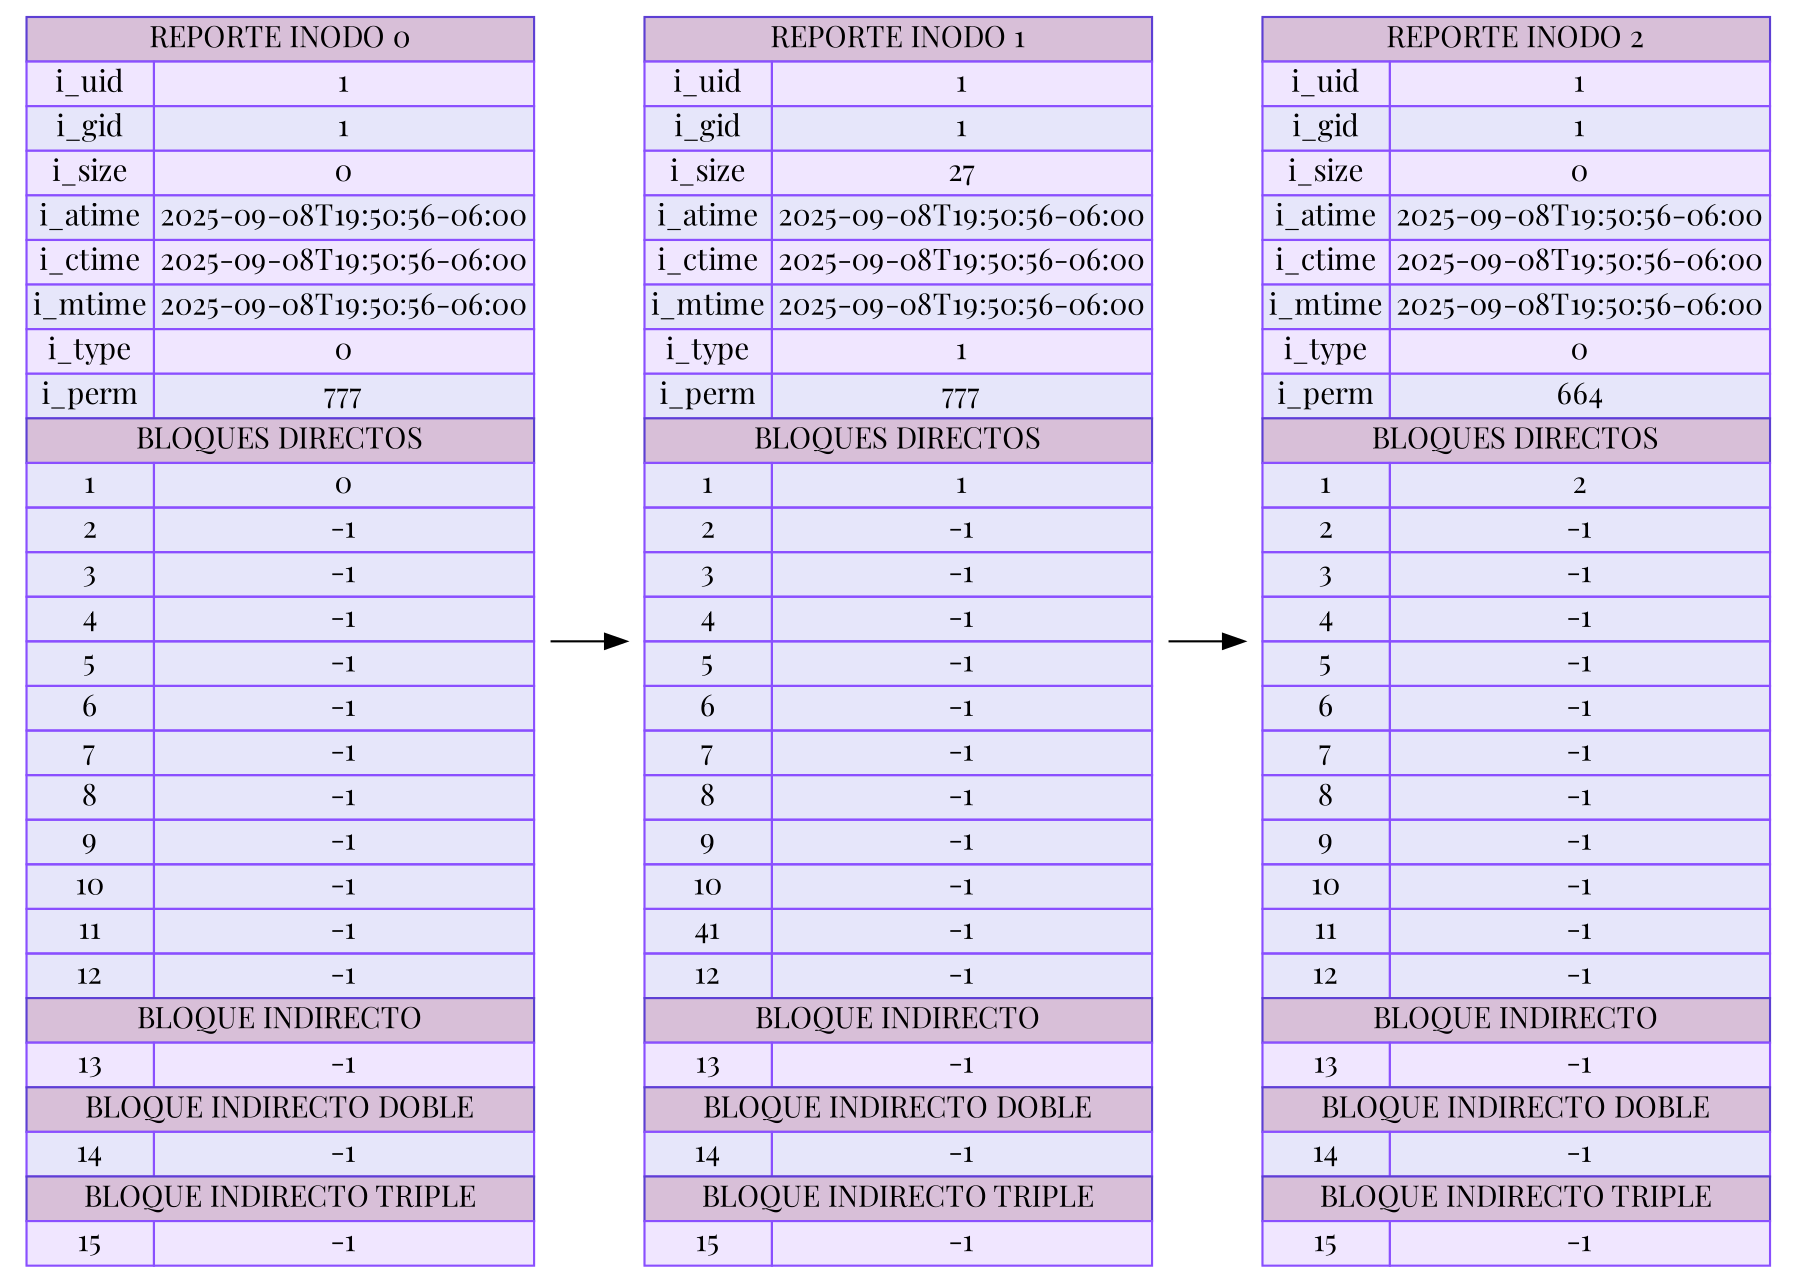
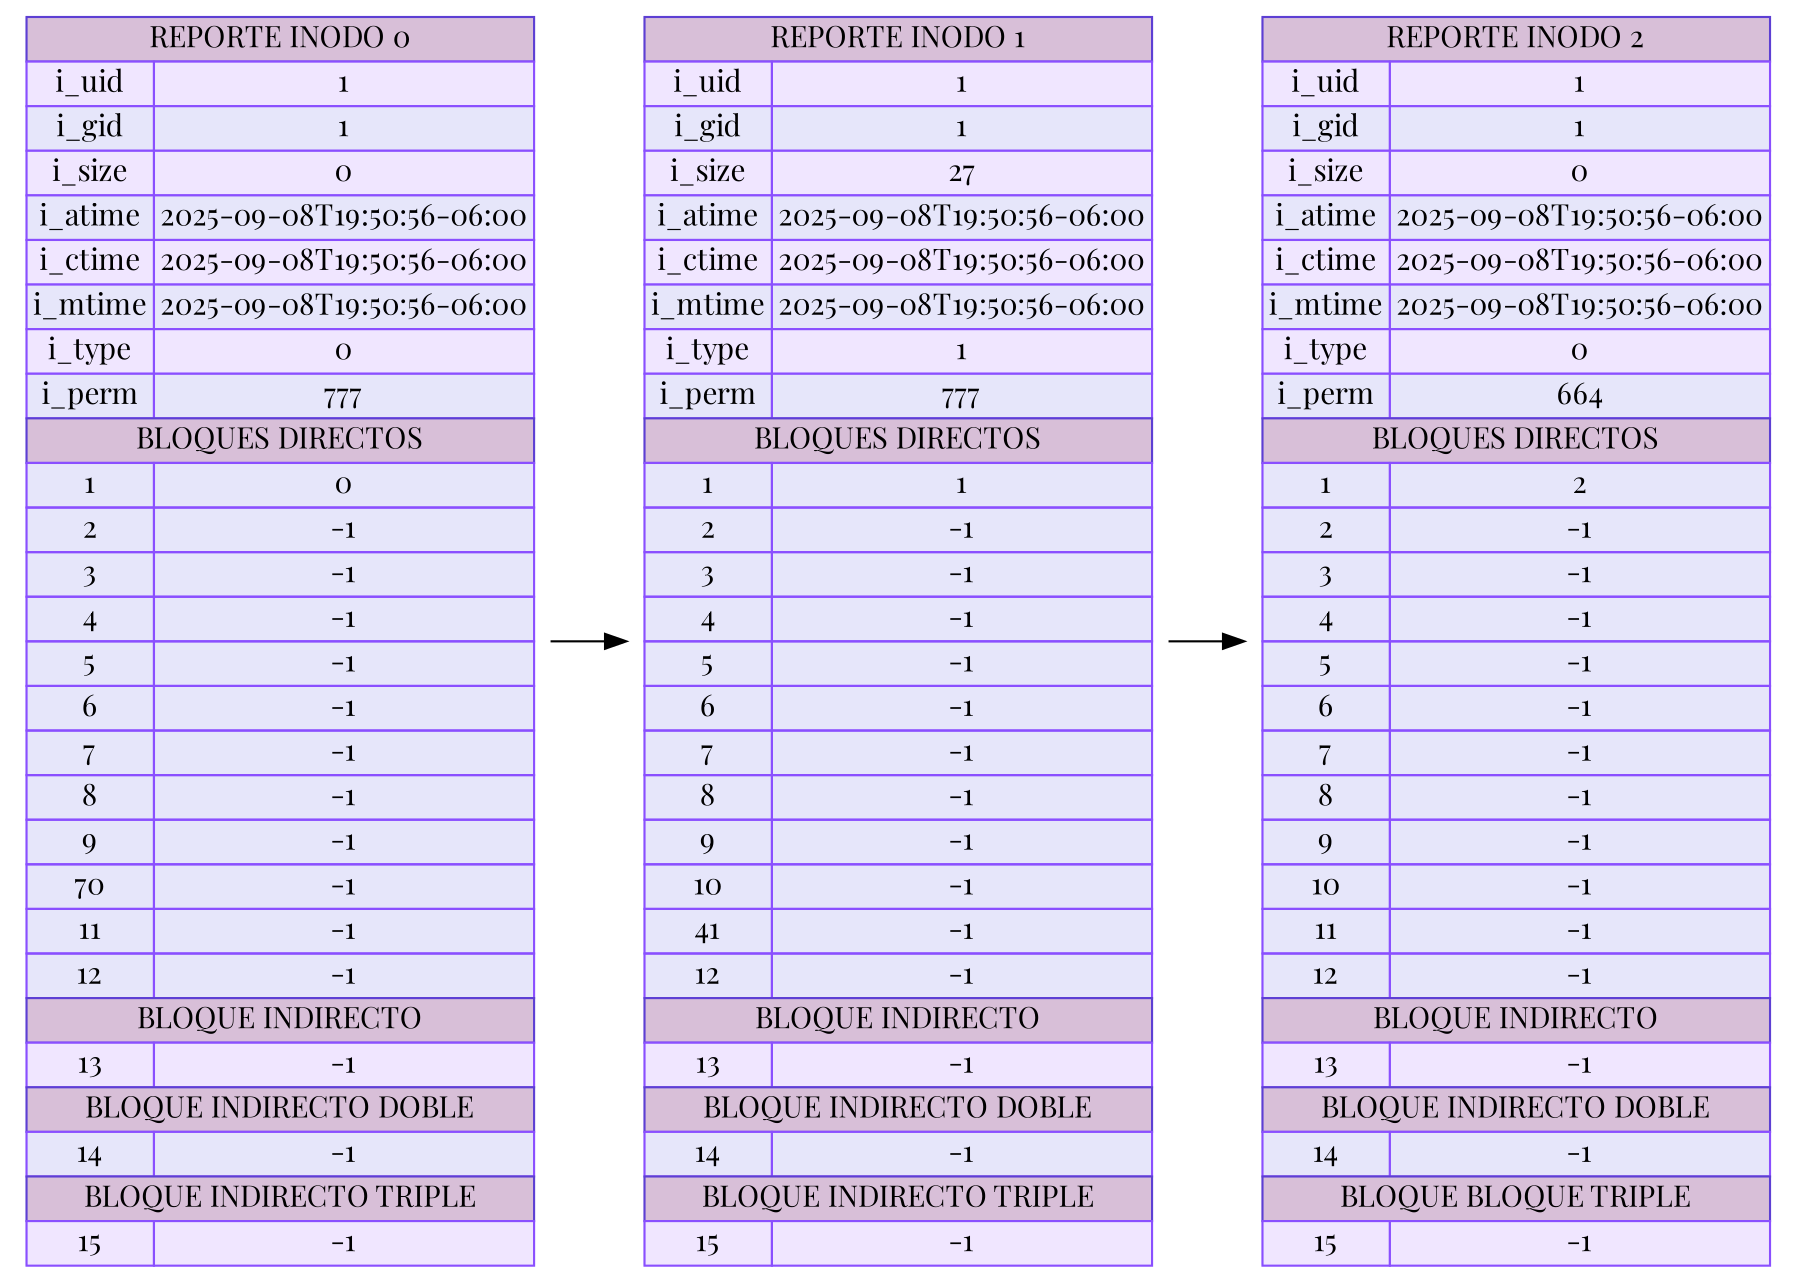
node "REPORTE INODO 0": text "10" -> "70"
node "REPORTE INODO 2": text "BLOQUE INDIRECTO TRIPLE" -> "BLOQUE BLOQUE TRIPLE"
